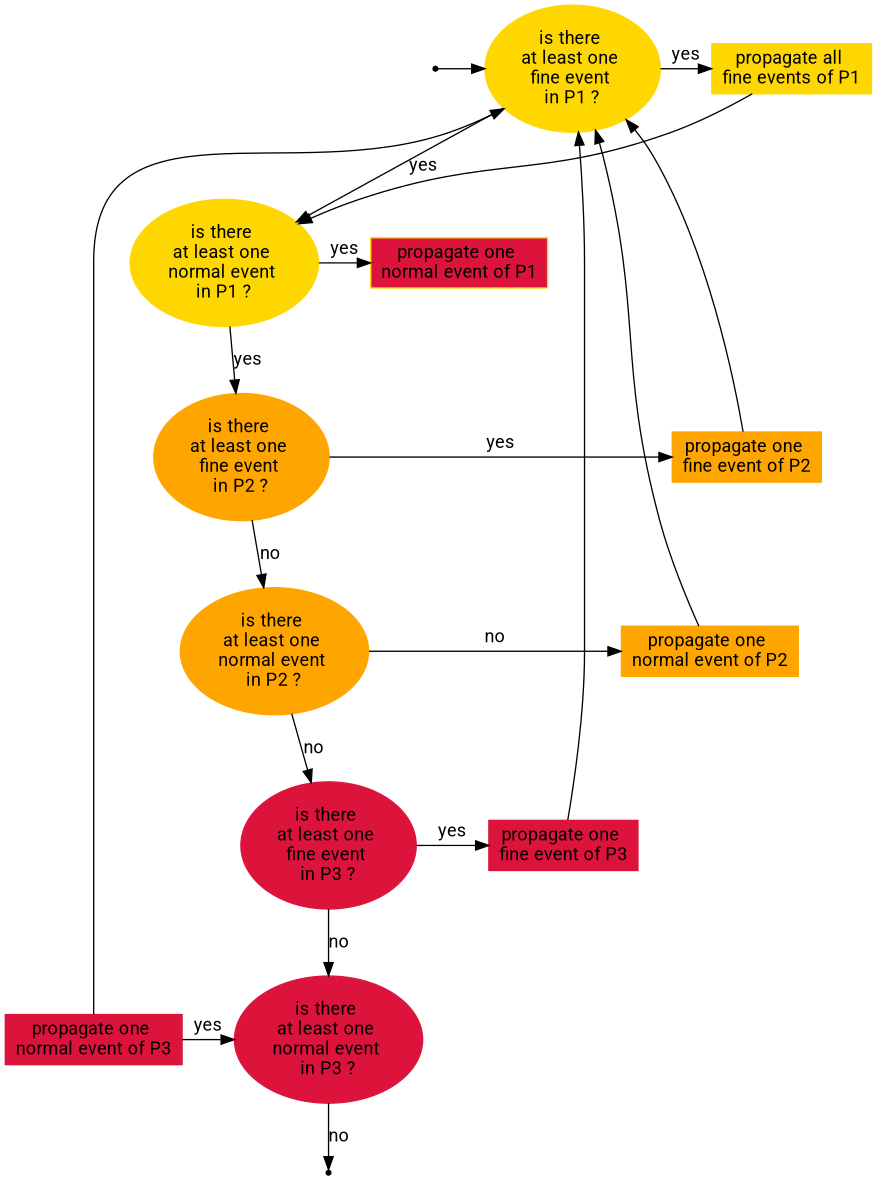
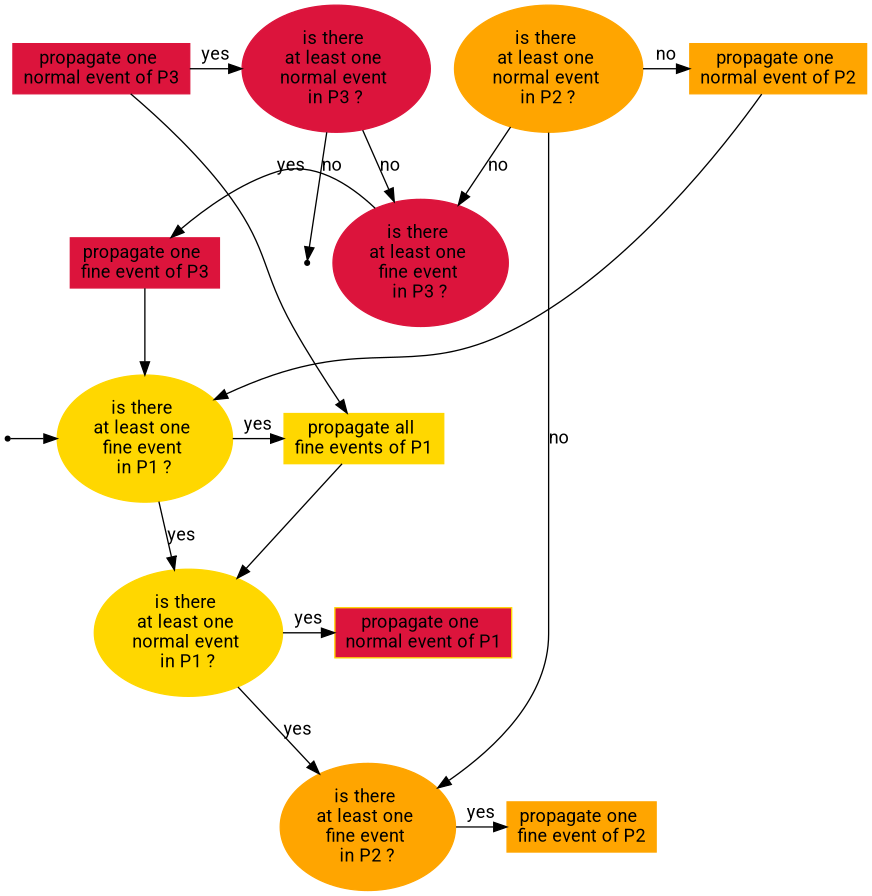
edge "propagate one fine event of P2" -> "is there at least one fine event in P1 ?": removed
edge "propagate one normal event of P3" -> "is there at least one fine event in P1 ?": now "propagate one normal event of P3" -> "propagate all fine events of P1"
edge "is there at least one fine event in P2 ?" -> "is there at least one normal event in P2 ?": reversed
edge "is there at least one fine event in P3 ?" -> "is there at least one normal event in P3 ?": reversed
